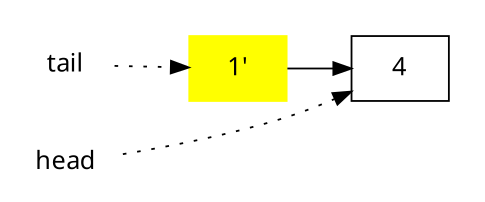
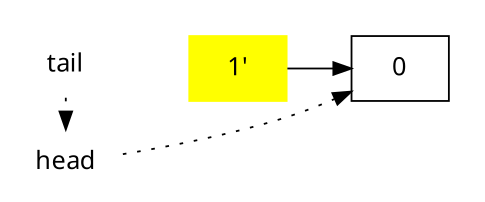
edge "tail" -> "1'": now "tail" -> "head"
node "4": label "4" -> "0"
